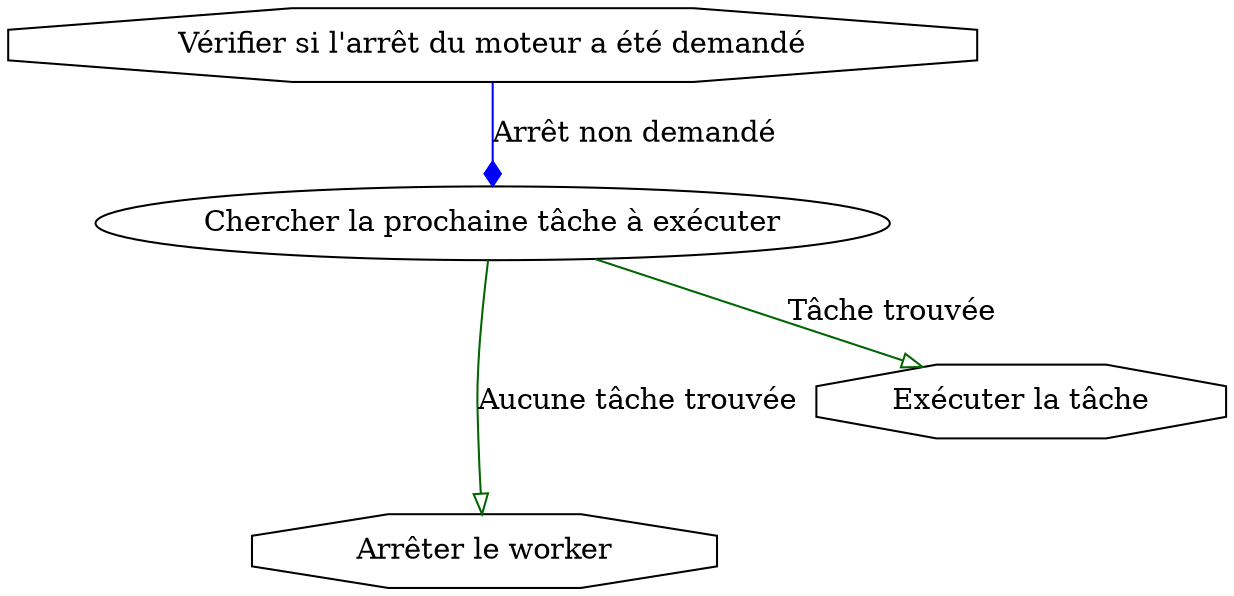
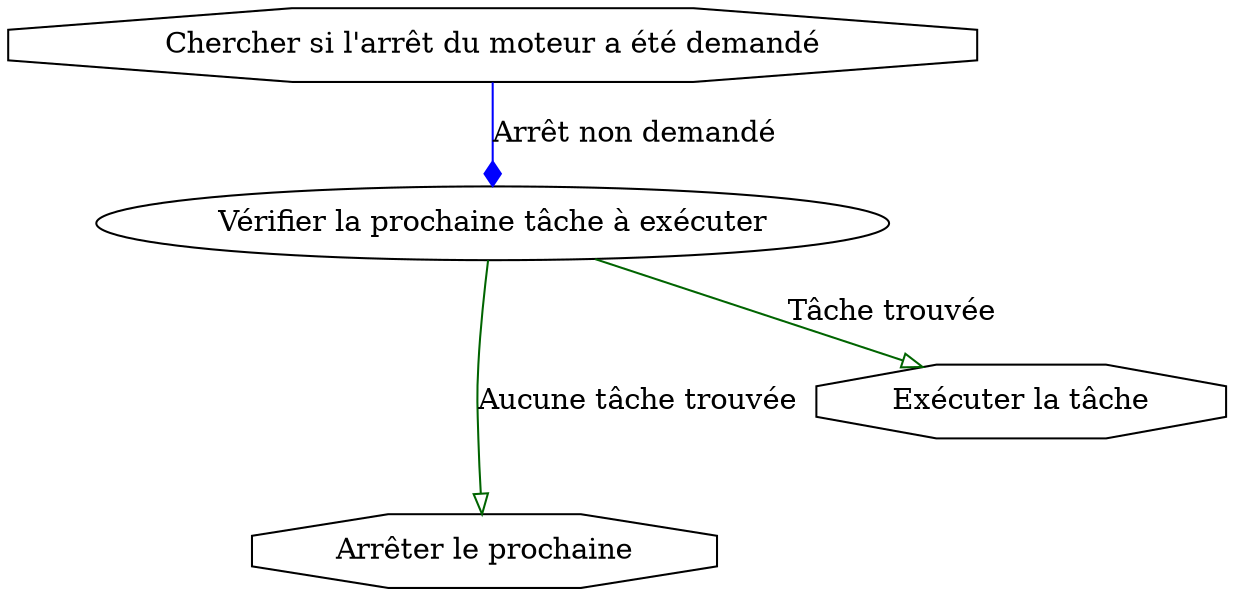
node "Vérifier si l'arrêt du moteur a été demandé": label "Vérifier si l'arrêt du moteur a été demandé" -> "Chercher si l'arrêt du moteur a été demandé"
node "Chercher la prochaine tâche à exécuter": label "Chercher la prochaine tâche à exécuter" -> "Vérifier la prochaine tâche à exécuter"
node "Arrêter le worker": label "Arrêter le worker" -> "Arrêter le prochaine"
